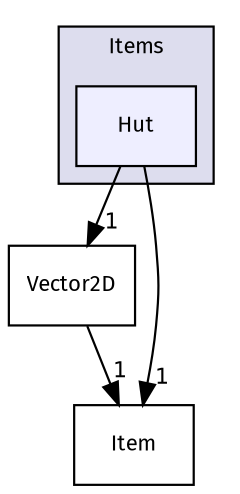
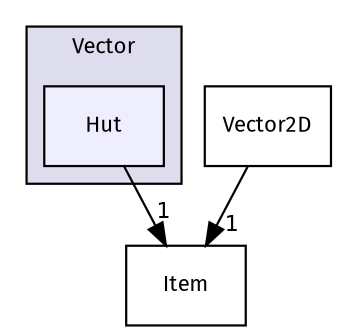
cluster "Items": label "Items" -> "Vector"
edge "Hut" -> "Vector2D": removed
